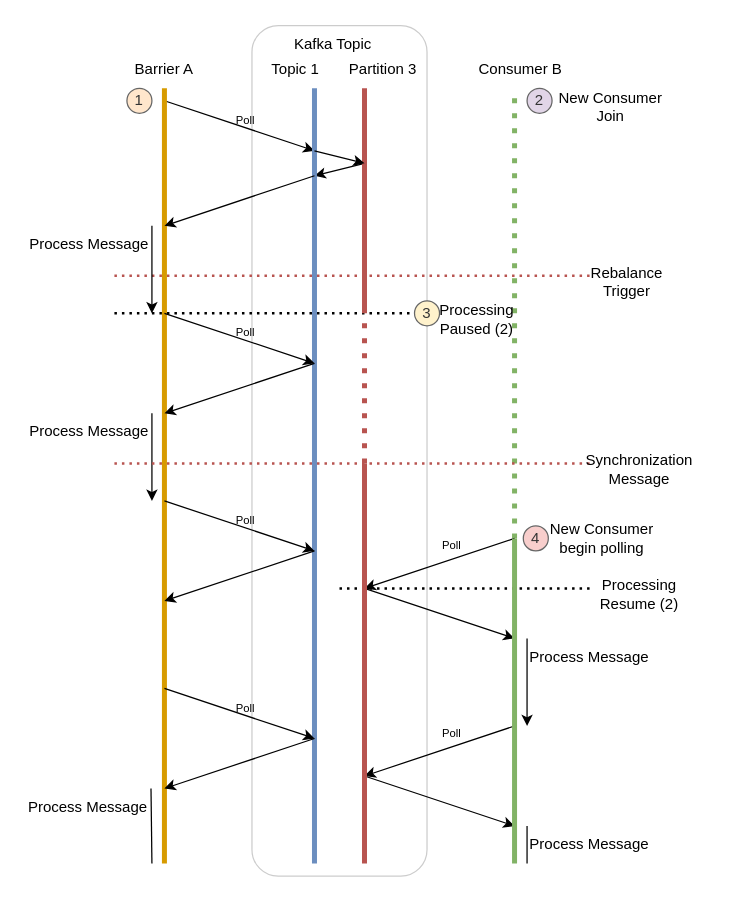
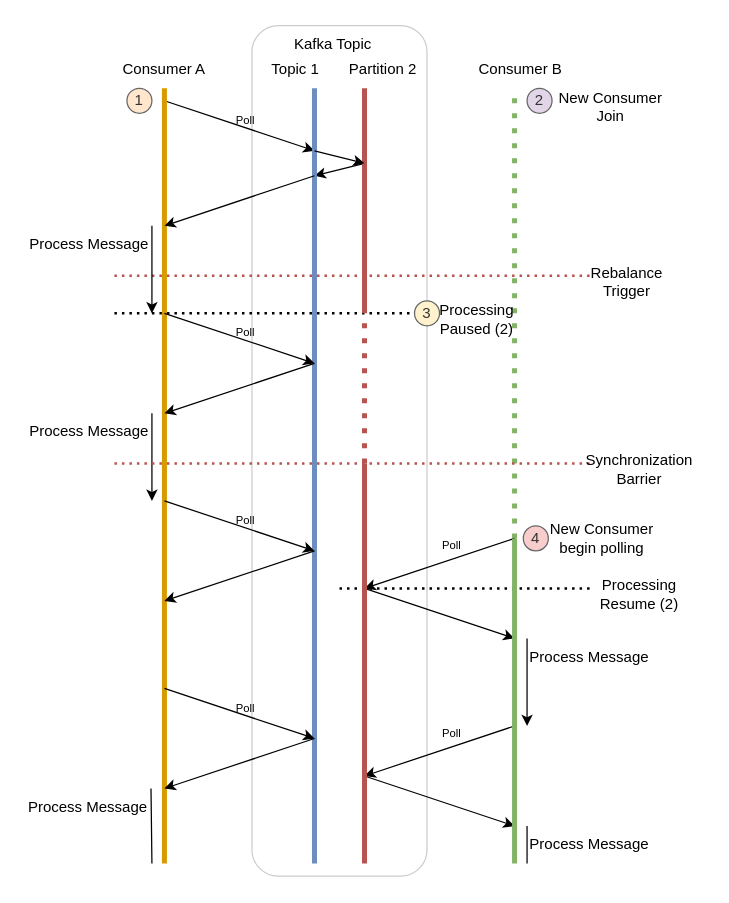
node "Barrier A": label "Barrier A" -> "Consumer A"
node "Partition 3": label "Partition 3" -> "Partition 2"
node "Synchronization Message": label "Synchronization Message" -> "Synchronization Barrier"
